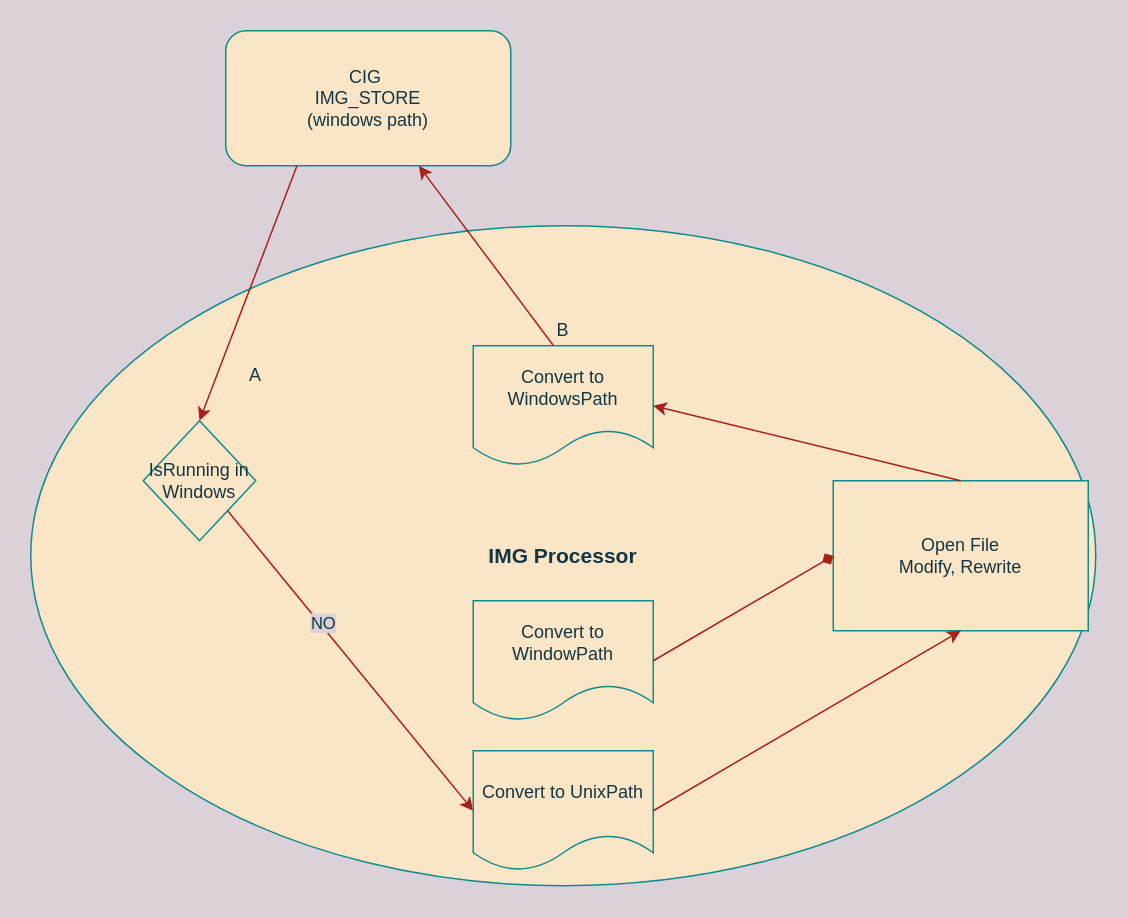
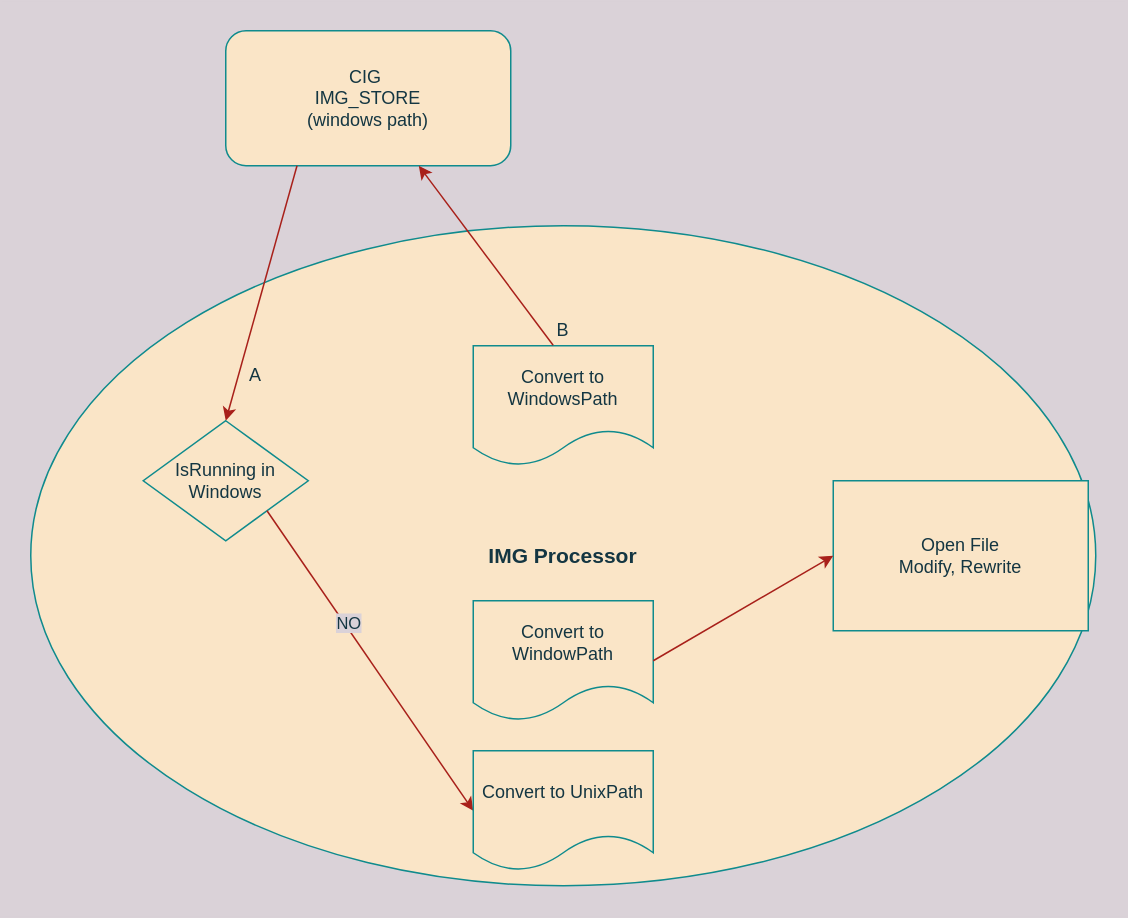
edge "Open File Modify, Rewrite" -> "Convert to WindowsPath": removed
node "IsRunning in Windows": size 113x120 -> 165x120
edge "Convert to WindowPath" -> "Open File Modify, Rewrite": arrowhead diamond -> classic
edge "Convert to UnixPath" -> "Open File Modify, Rewrite": removed
